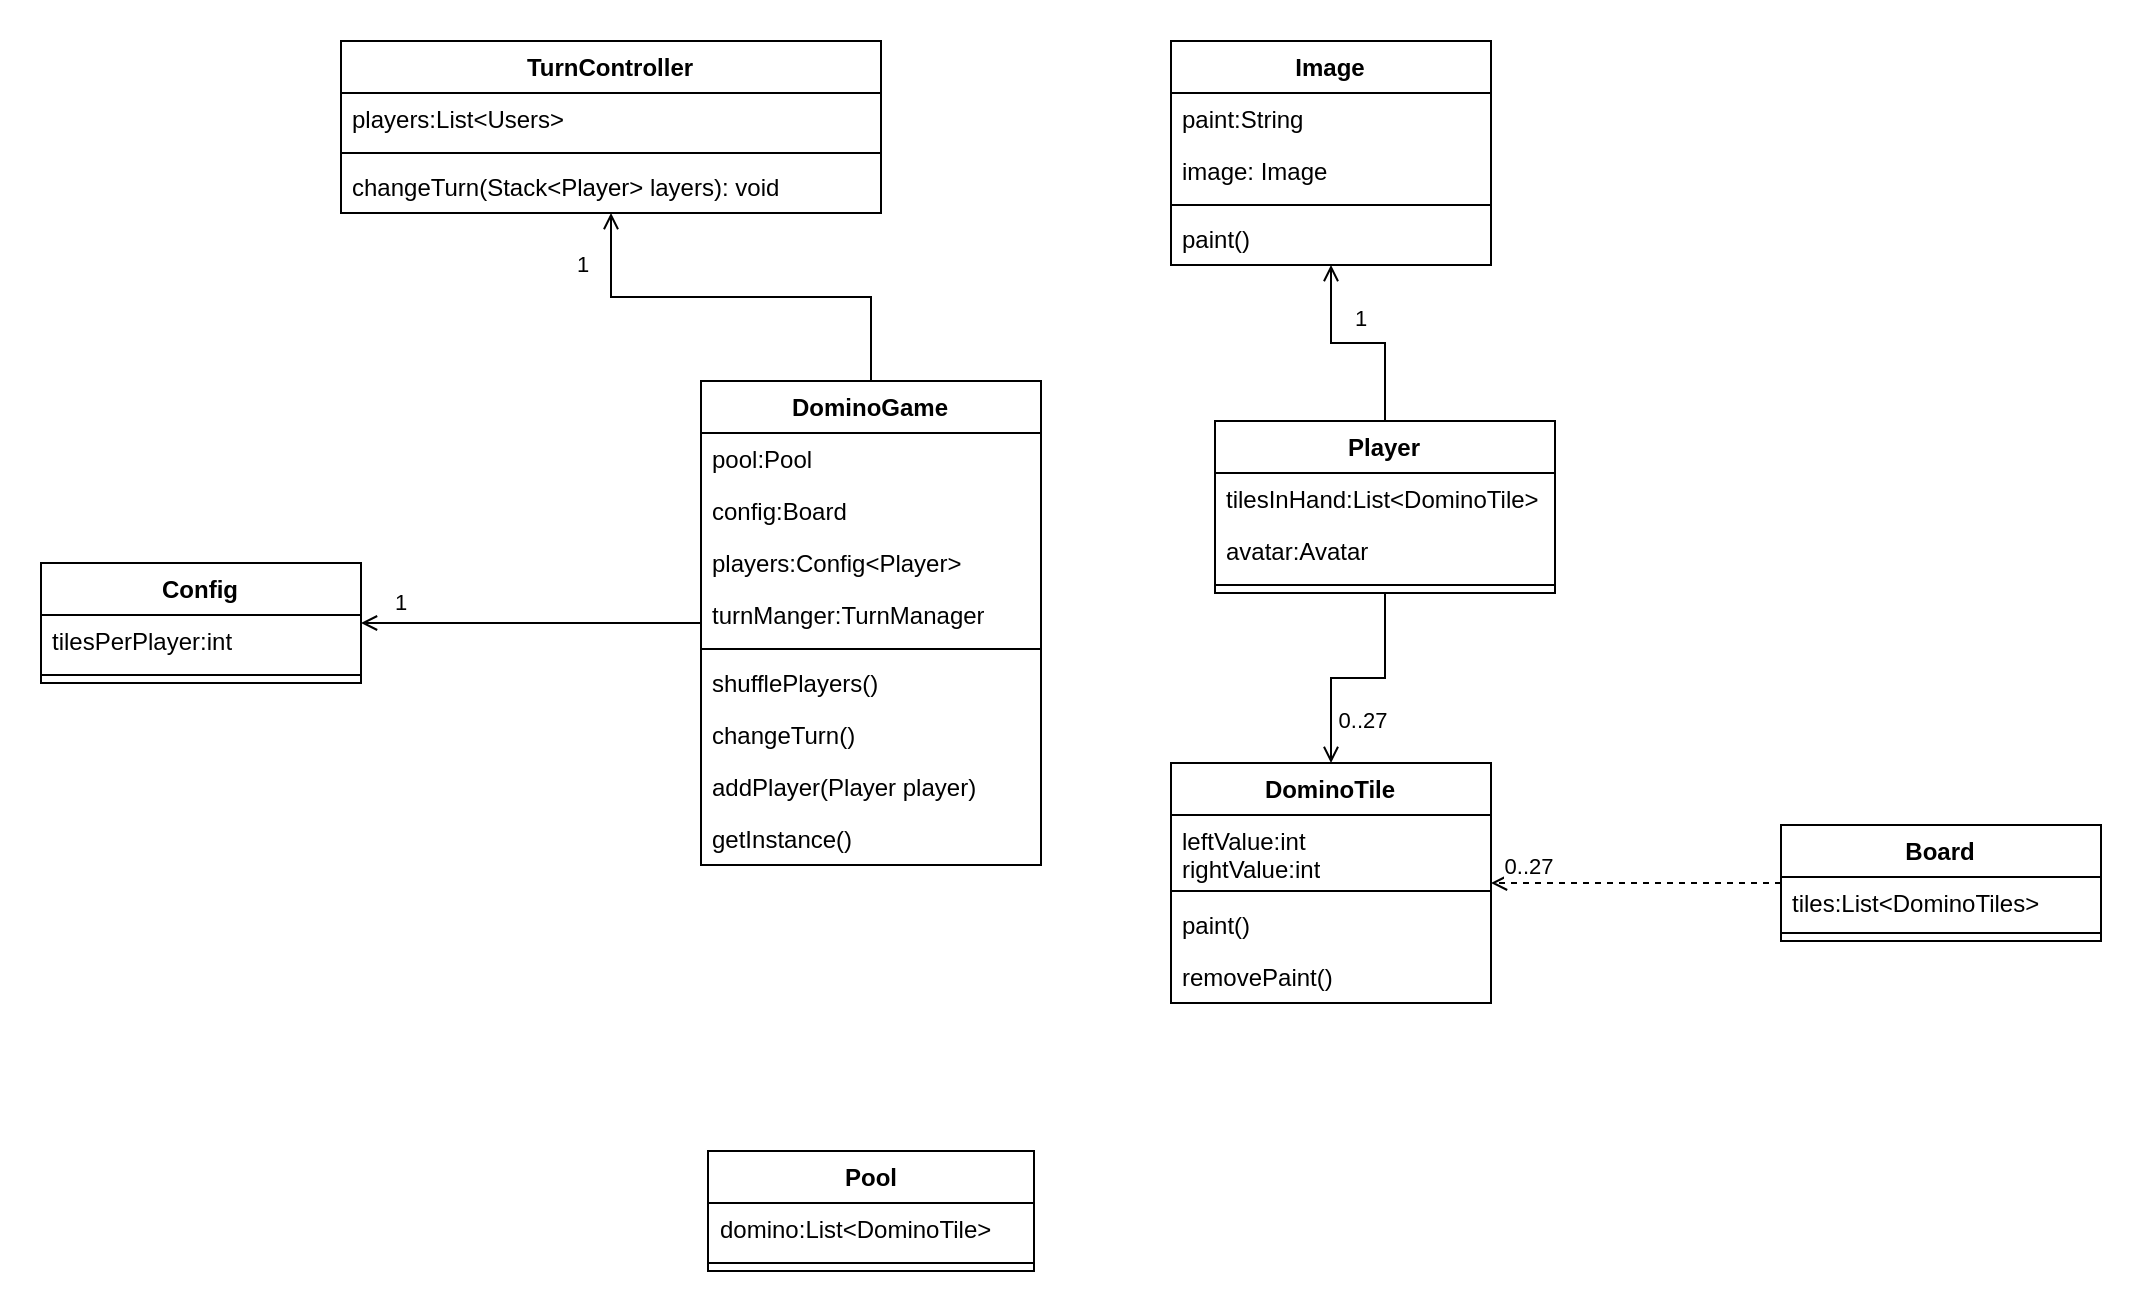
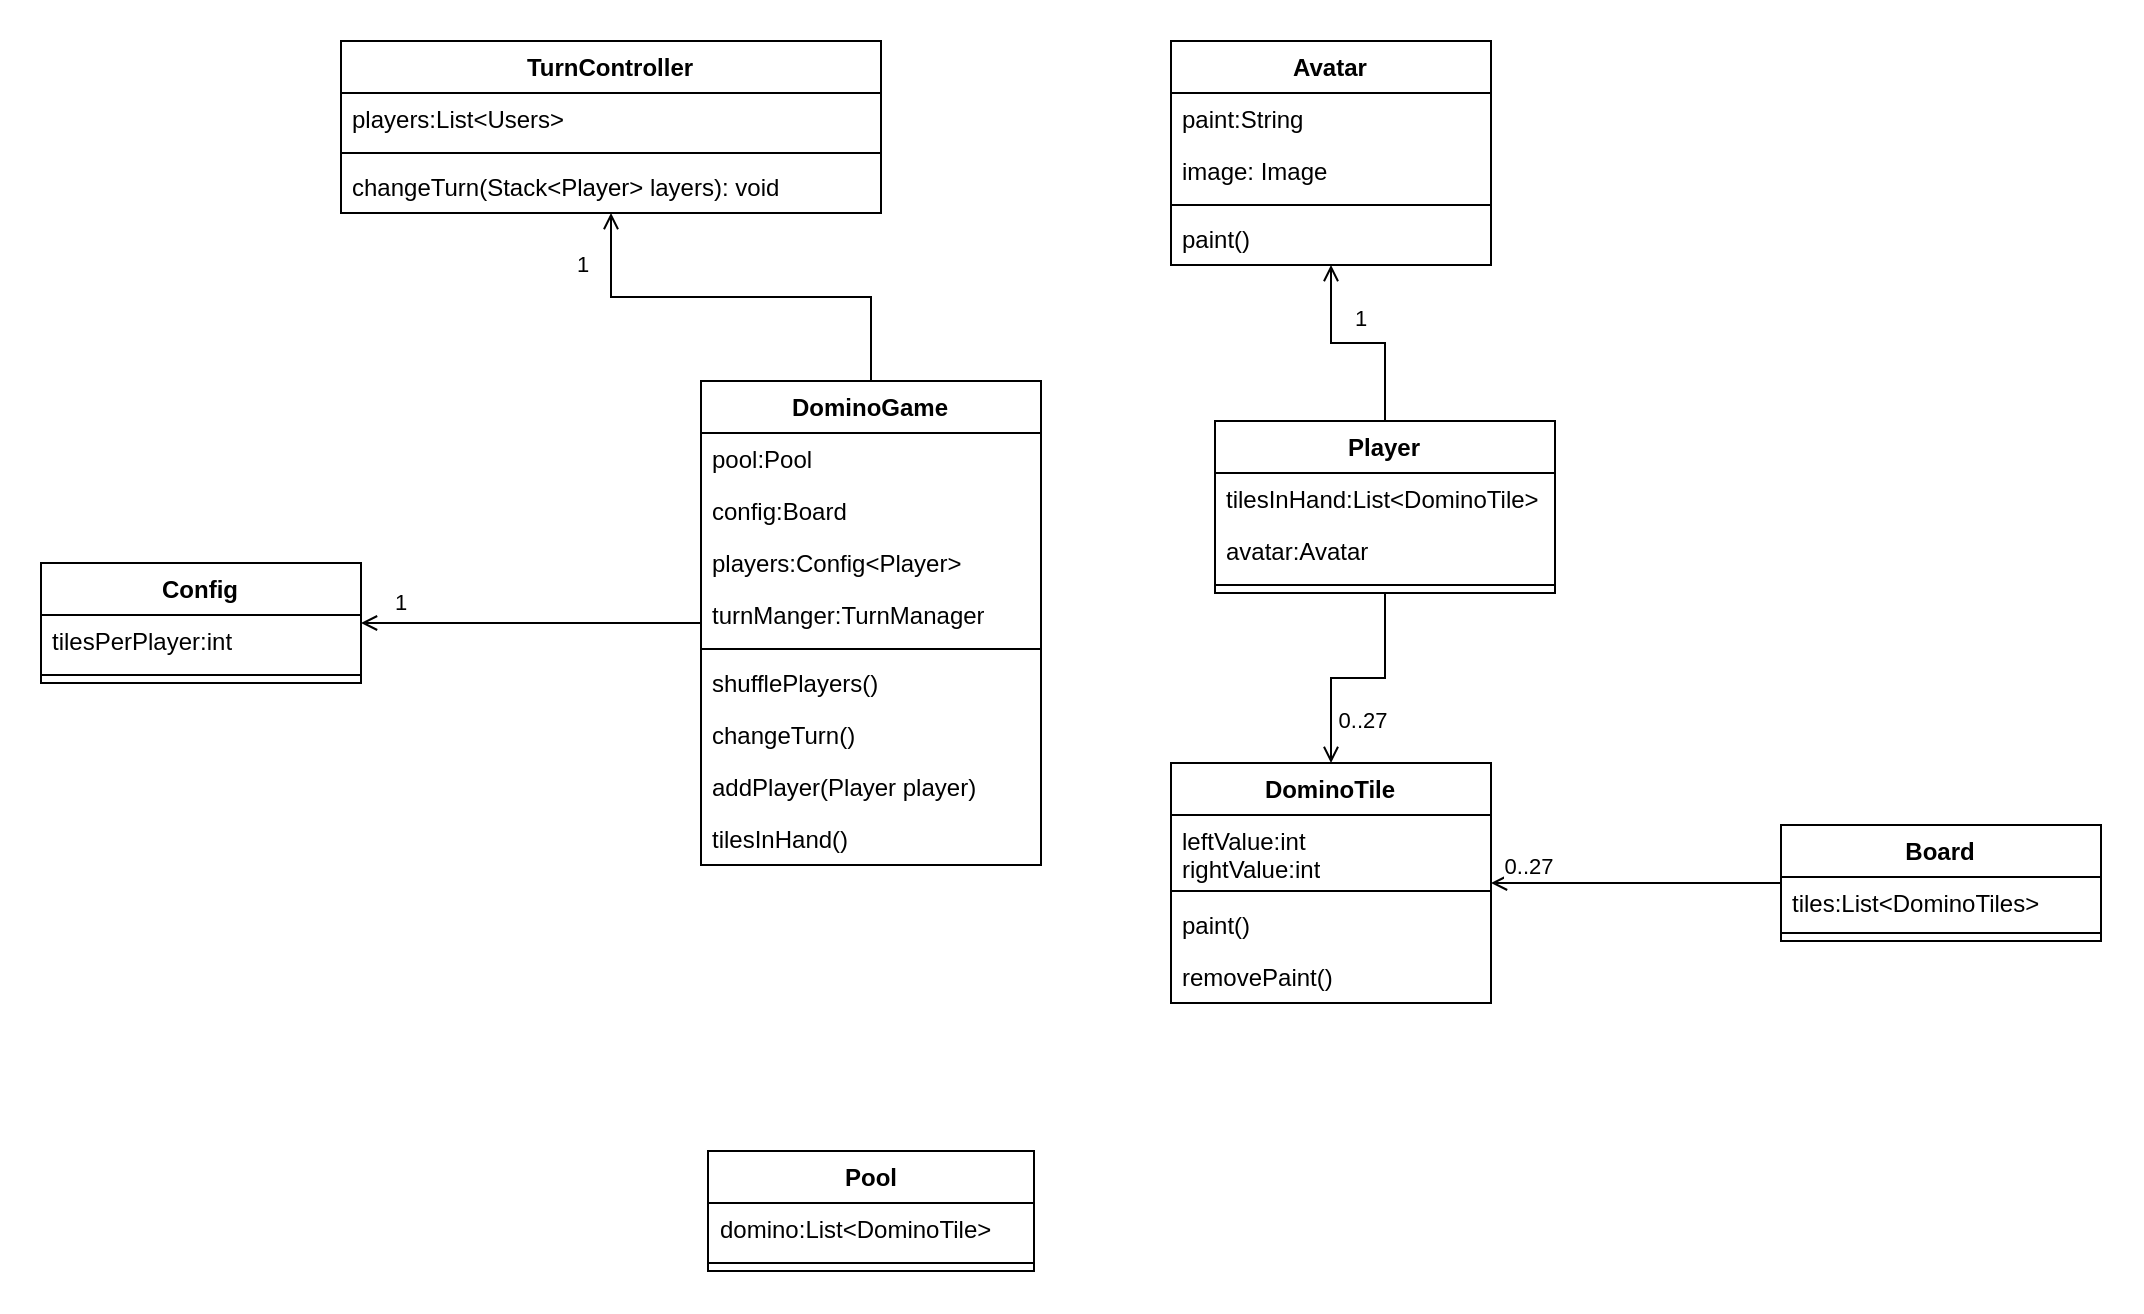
node "Image": label "Image" -> "Avatar"
node "getInstance()": label "getInstance()" -> "tilesInHand()"
edge "Board" -> "DominoTile": style dashed -> solid
